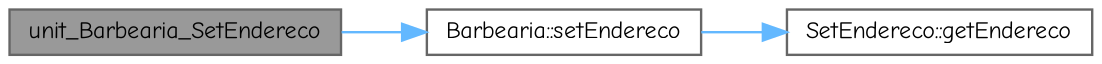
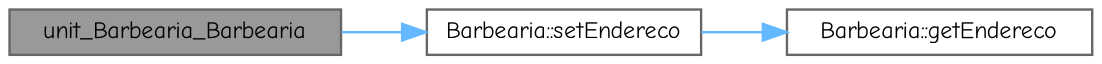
node "unit_Barbearia_SetEndereco": label "unit_Barbearia_SetEndereco" -> "unit_Barbearia_Barbearia"
node "SetEndereco::getEndereco": label "SetEndereco::getEndereco" -> "Barbearia::getEndereco"
